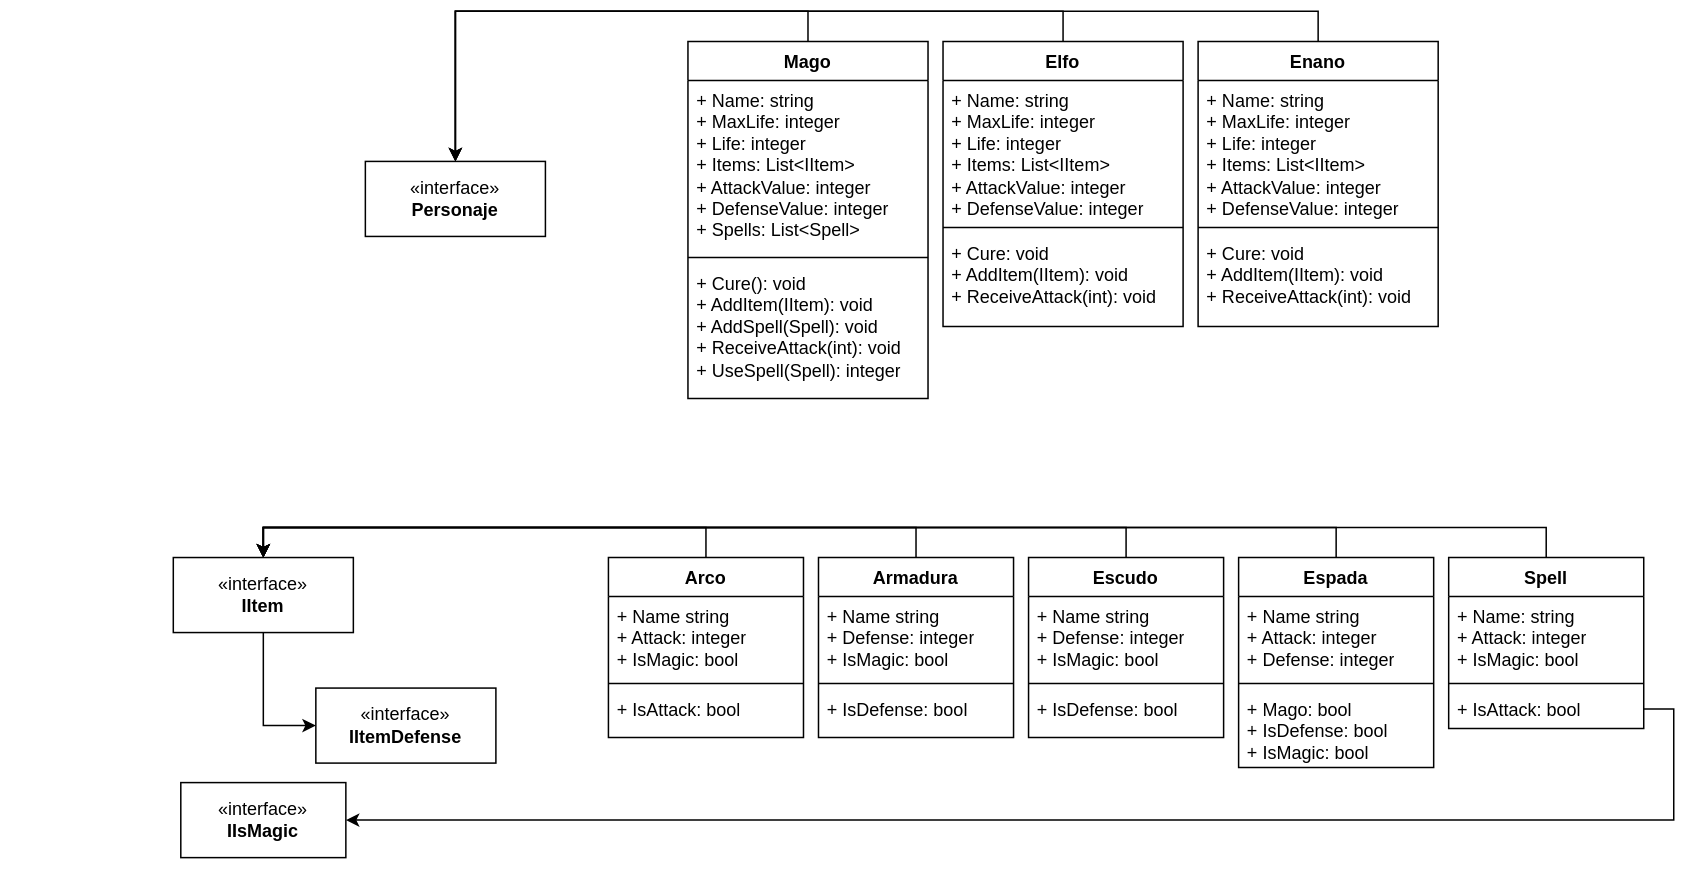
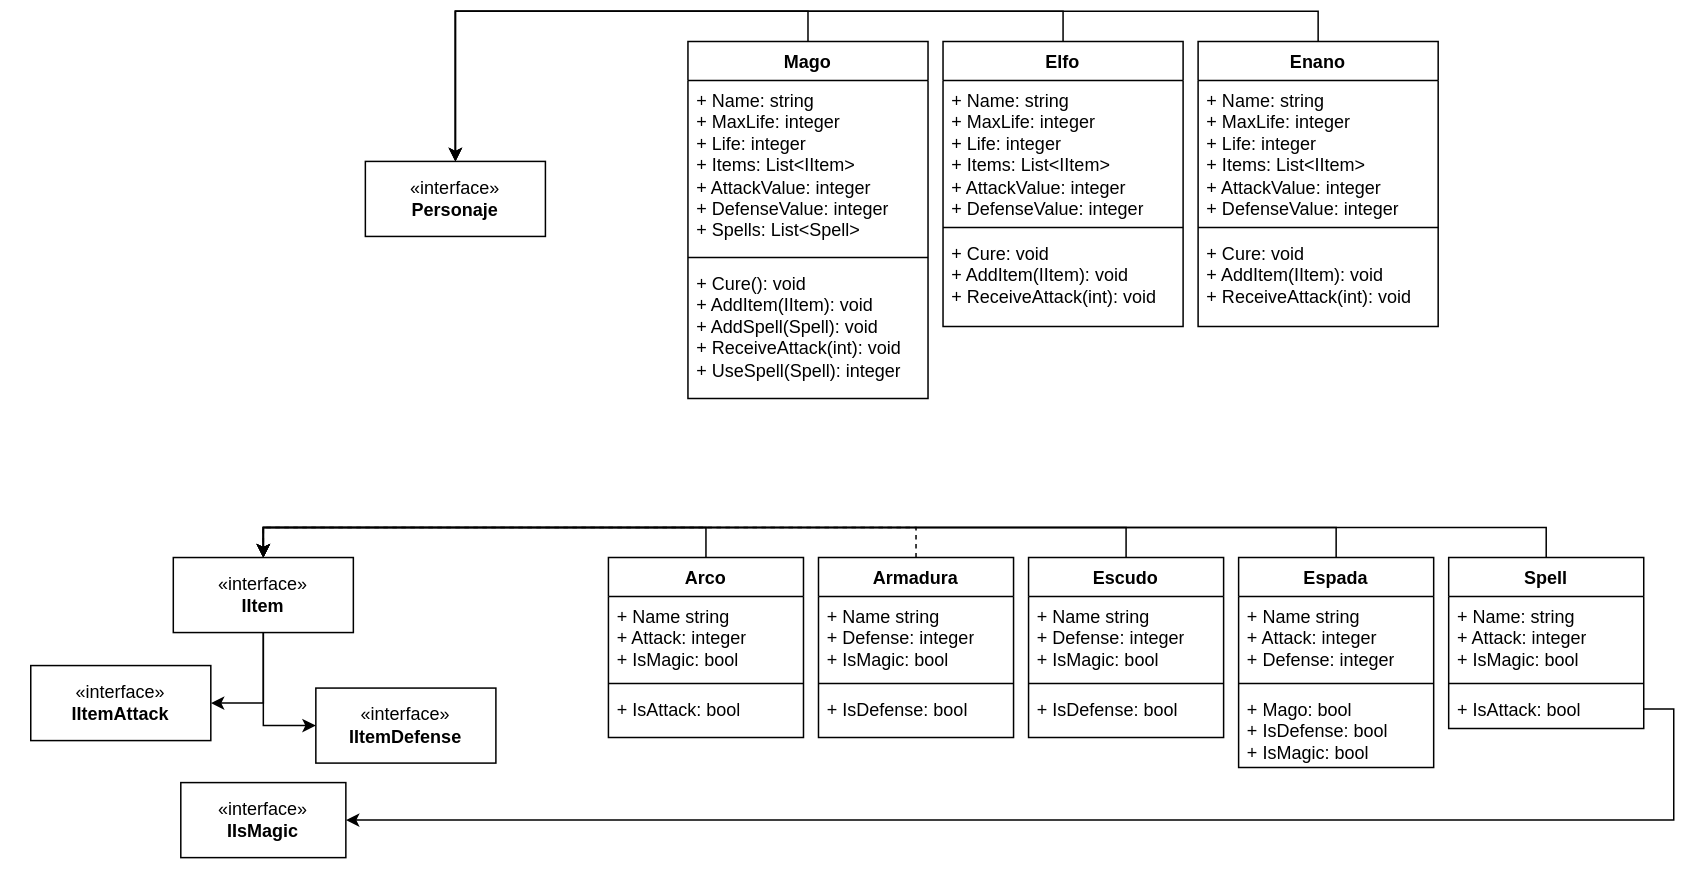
edge "Armadura" -> "«interface» IItem": style solid -> dashed
node "«interface» IItemAttack": added
edge "«interface» IItem" -> "«interface» IItemAttack": added
